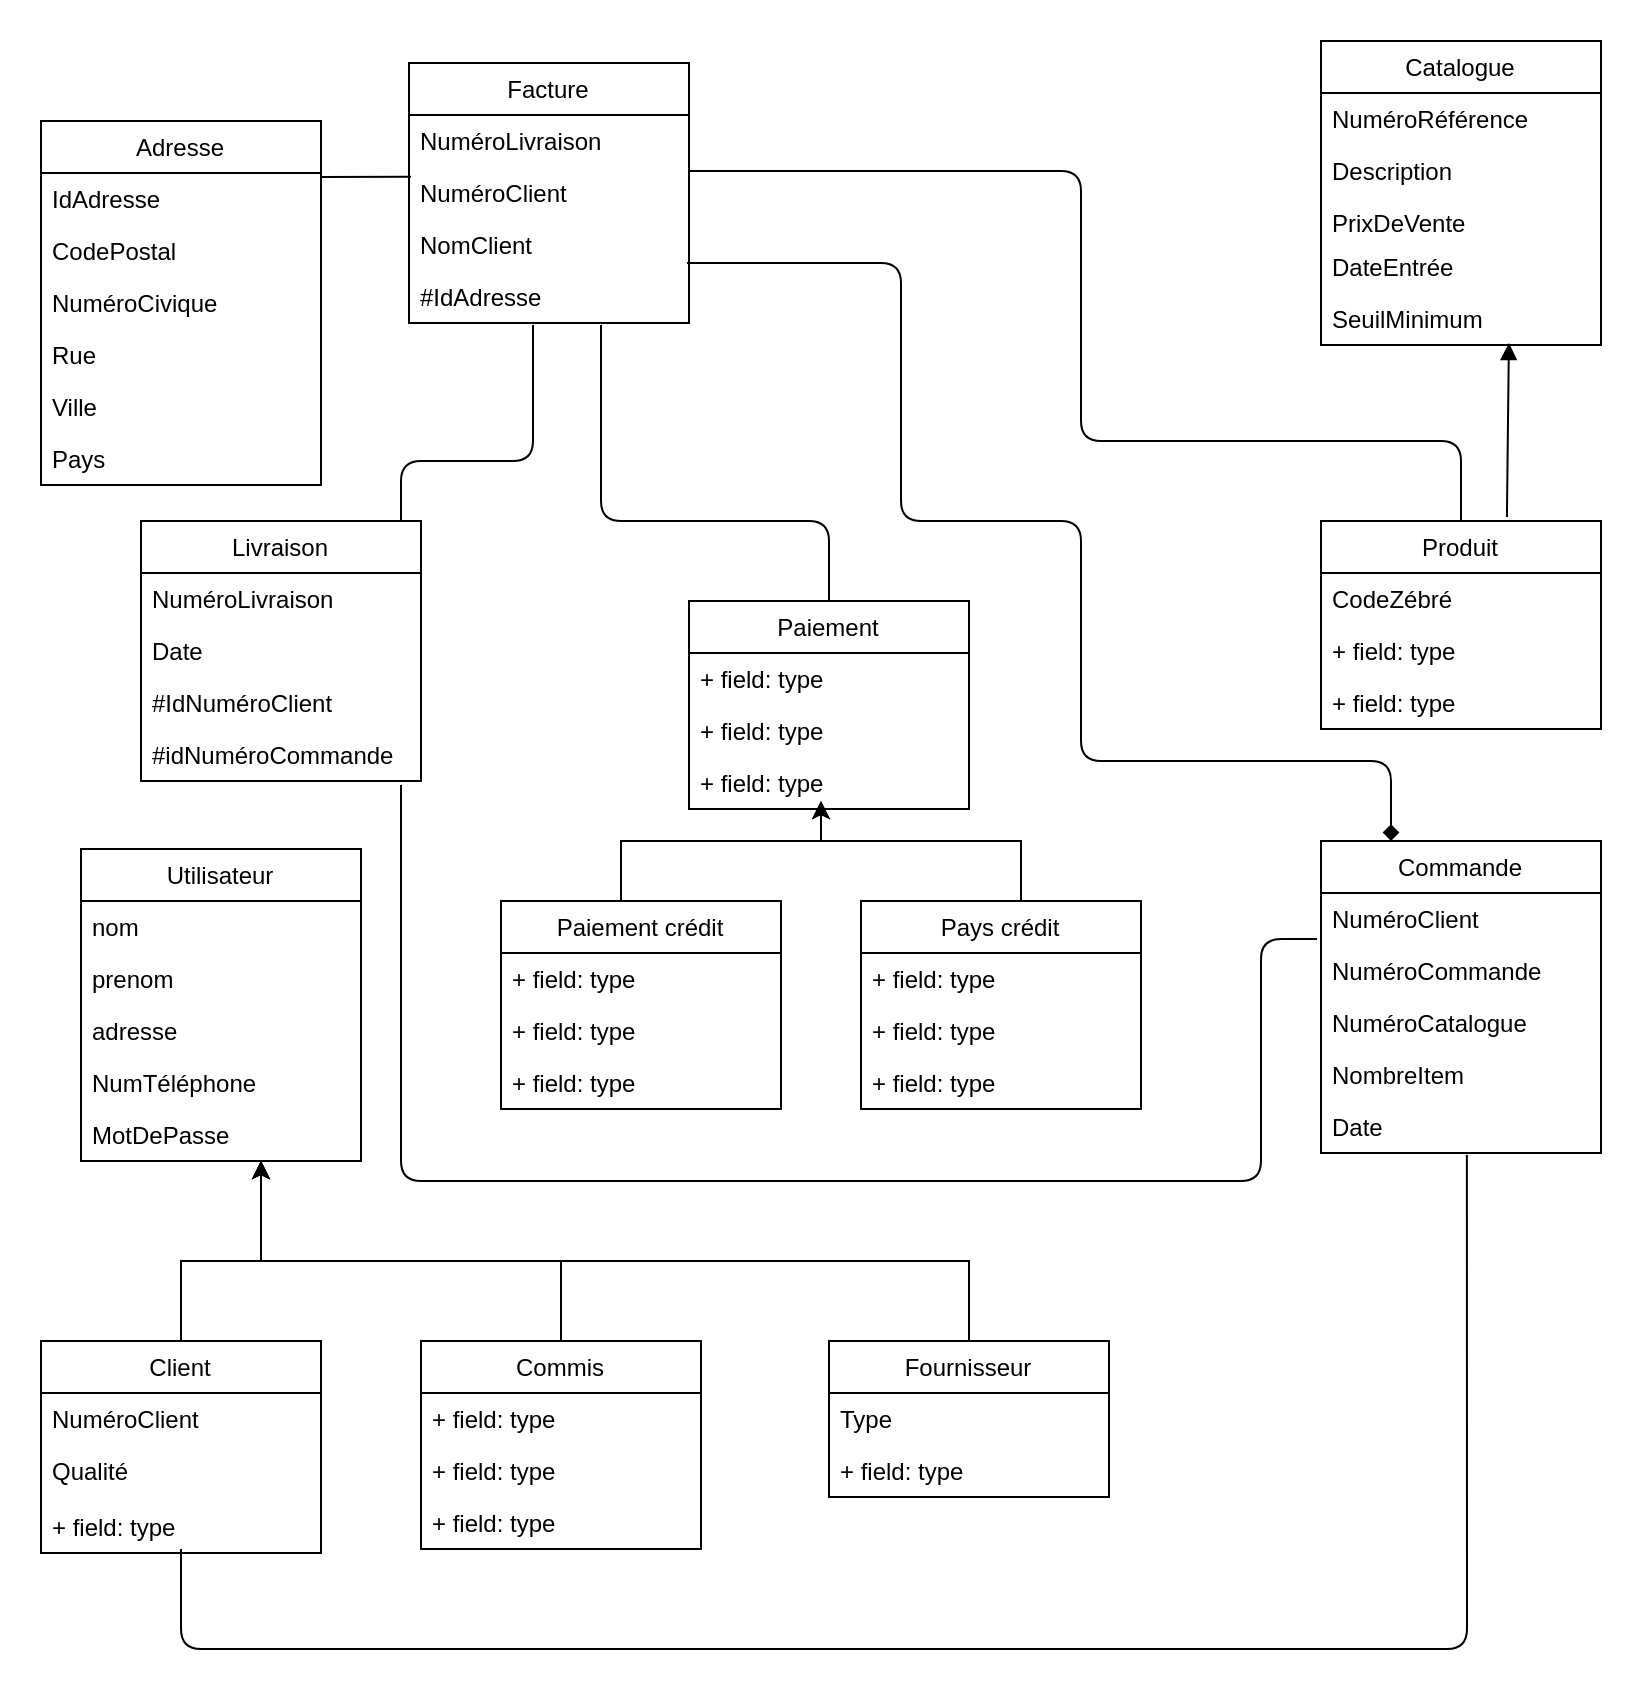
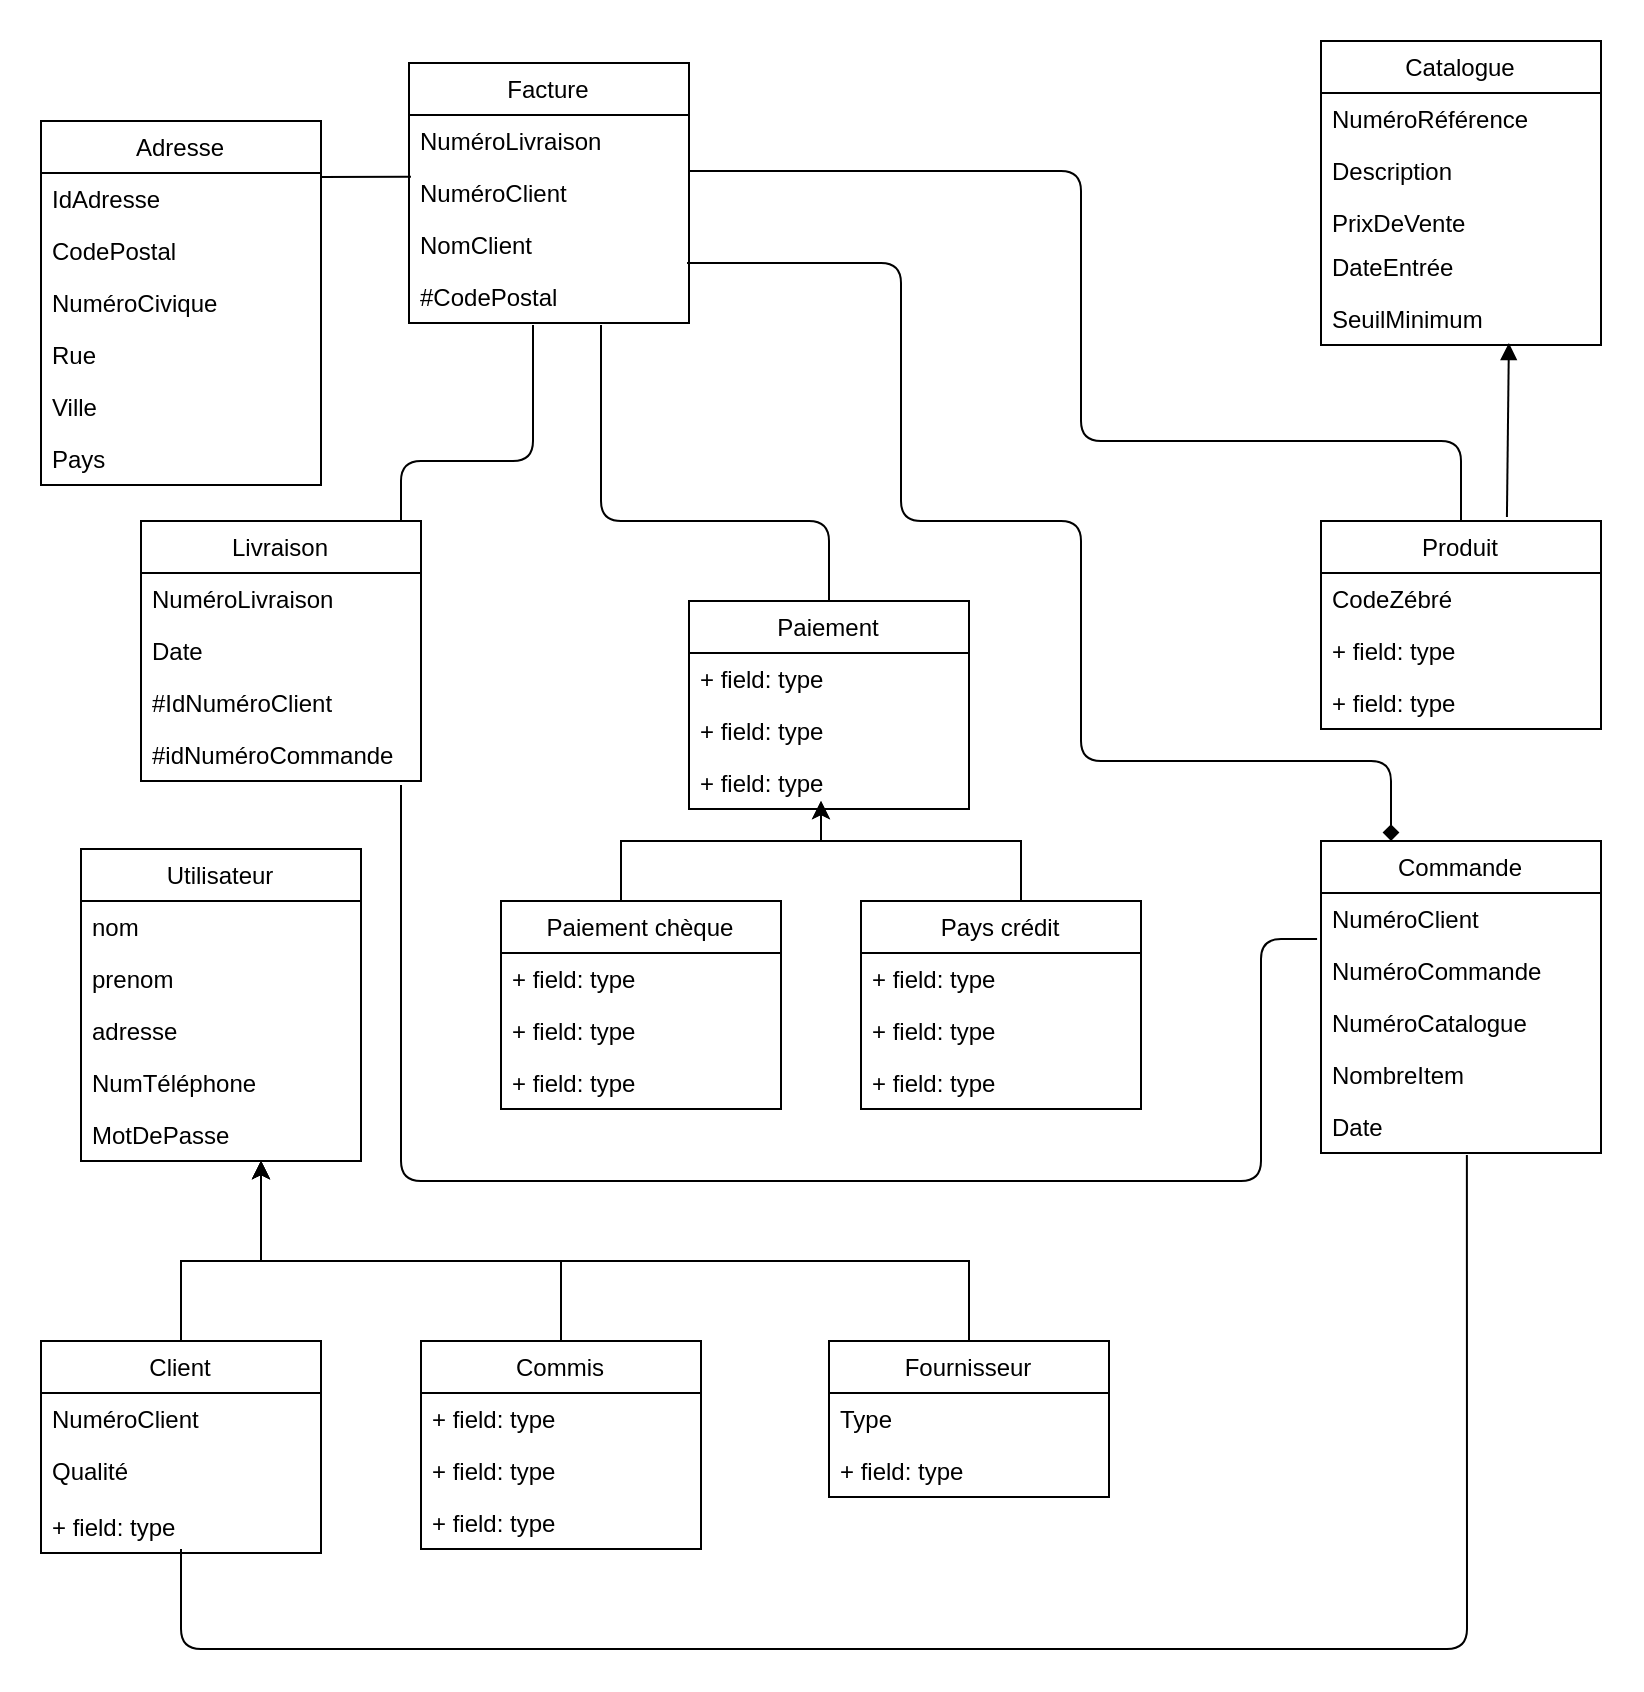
node "#IdAdresse": label "#IdAdresse" -> "#CodePostal"
node "Paiement crédit": label "Paiement crédit" -> "Paiement chèque"
